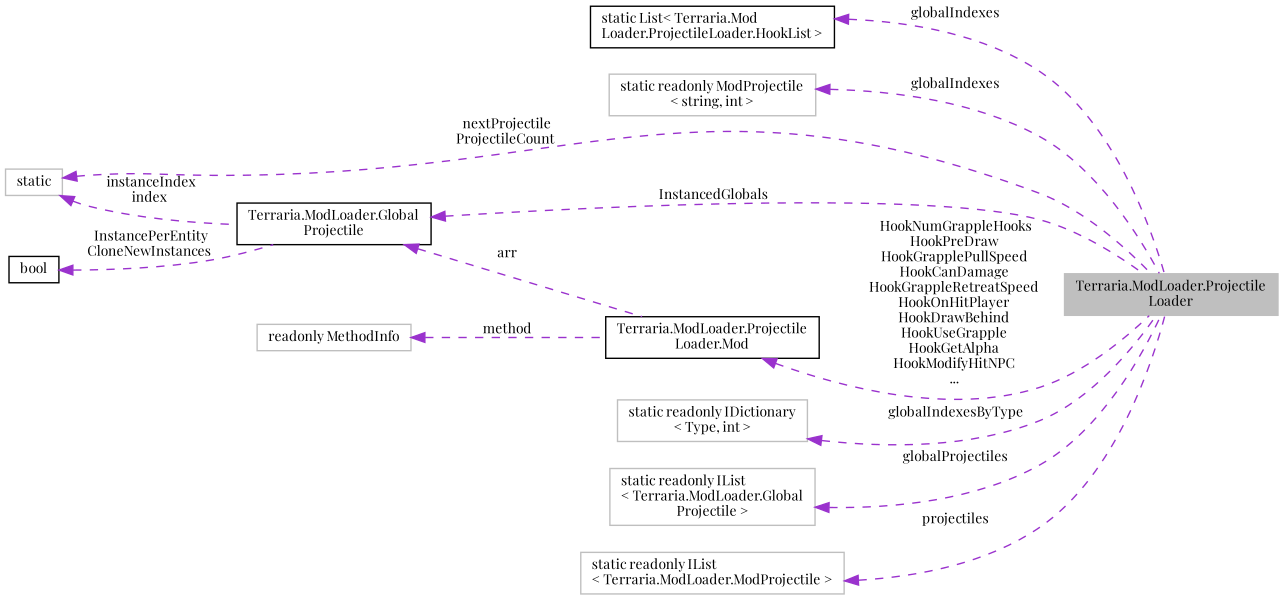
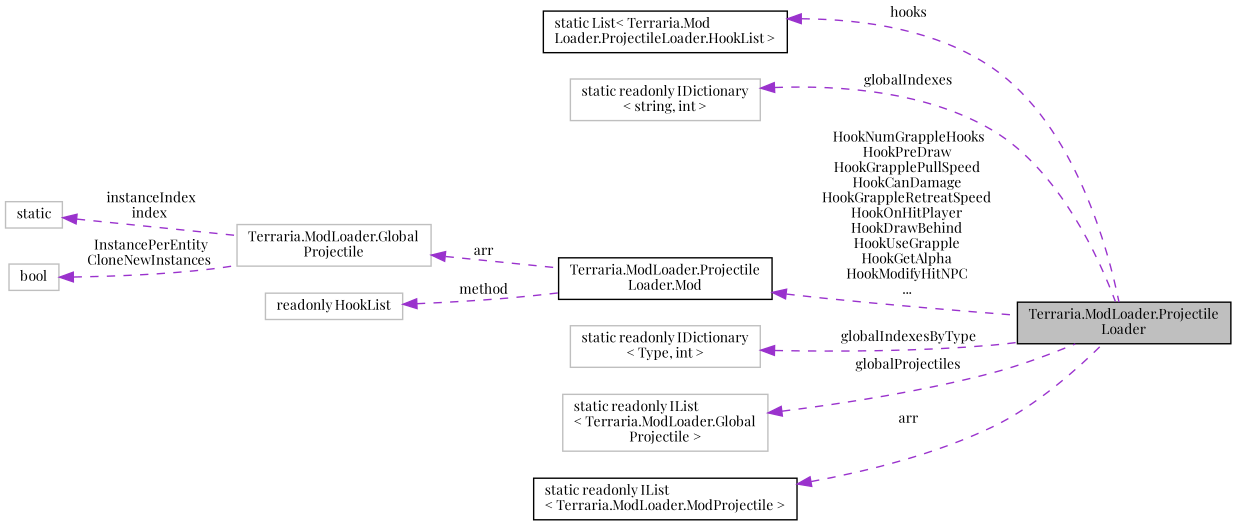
edge "Terraria.ModLoader.Projectile Loader" -> "static List< Terraria.Mod Loader.ProjectileLoader.HookList >": label " globalIndexes" -> " hooks"
node "static readonly ModProjectile < string, int >": label "static readonly ModProjectile < string, int >" -> "static readonly IDictionary < string, int >"
edge "Terraria.ModLoader.Projectile Loader" -> "static": removed, label "nextProjectile ProjectileCount"
edge "Terraria.ModLoader.Projectile Loader" -> "Terraria.ModLoader.Global Projectile": removed, label "InstancedGlobals"
node "Terraria.ModLoader.Global Projectile": color black -> grey75
node "bool": color black -> grey75
node "Terraria.ModLoader.Projectile Loader": color grey75 -> black
node "readonly MethodInfo": label "readonly MethodInfo" -> "readonly HookList"
edge "Terraria.ModLoader.Projectile Loader" -> "static readonly IList < Terraria.ModLoader.ModProjectile >": label " projectiles" -> " arr"
node "static readonly IList < Terraria.ModLoader.ModProjectile >": color grey75 -> black
